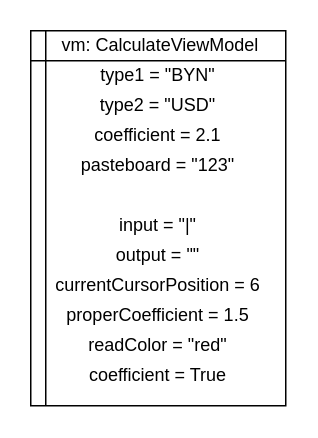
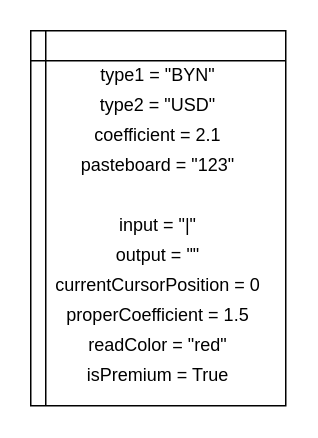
node "vm: CalculateViewModel": removed
node "currentCursorPosition = 6": label "currentCursorPosition = 6" -> "currentCursorPosition = 0"
node "coefficient = True": label "coefficient = True" -> "isPremium = True"
